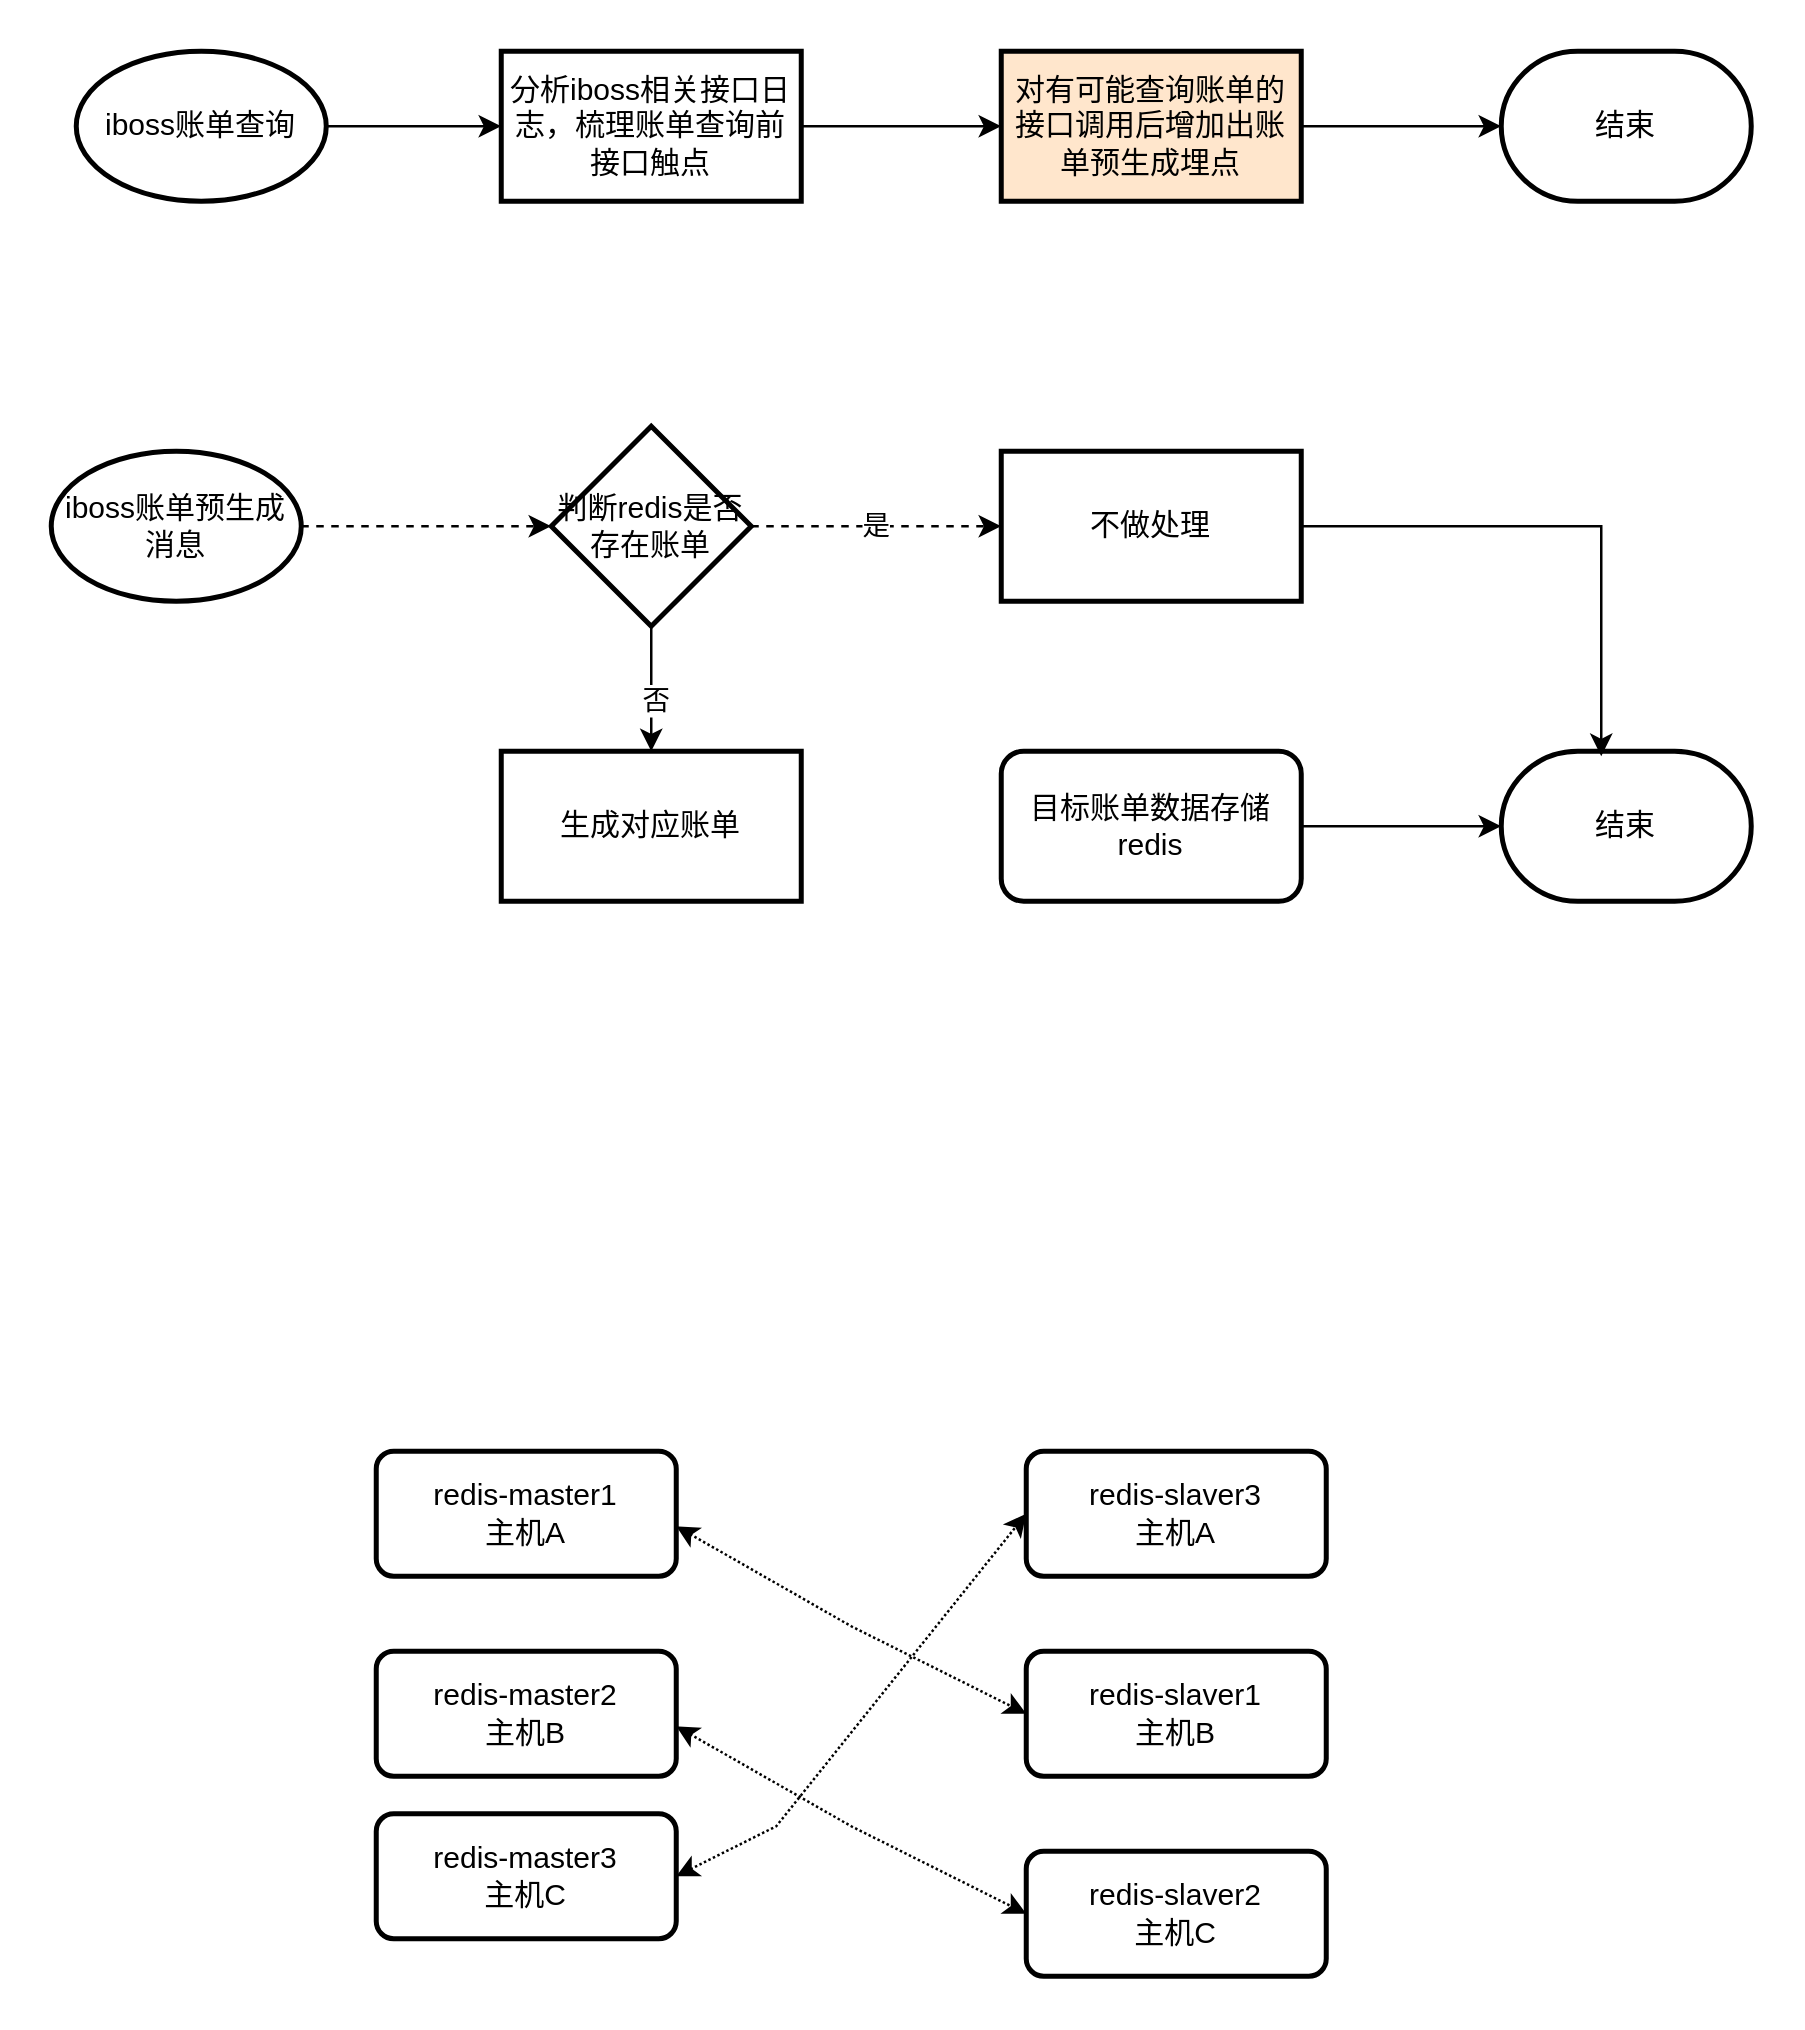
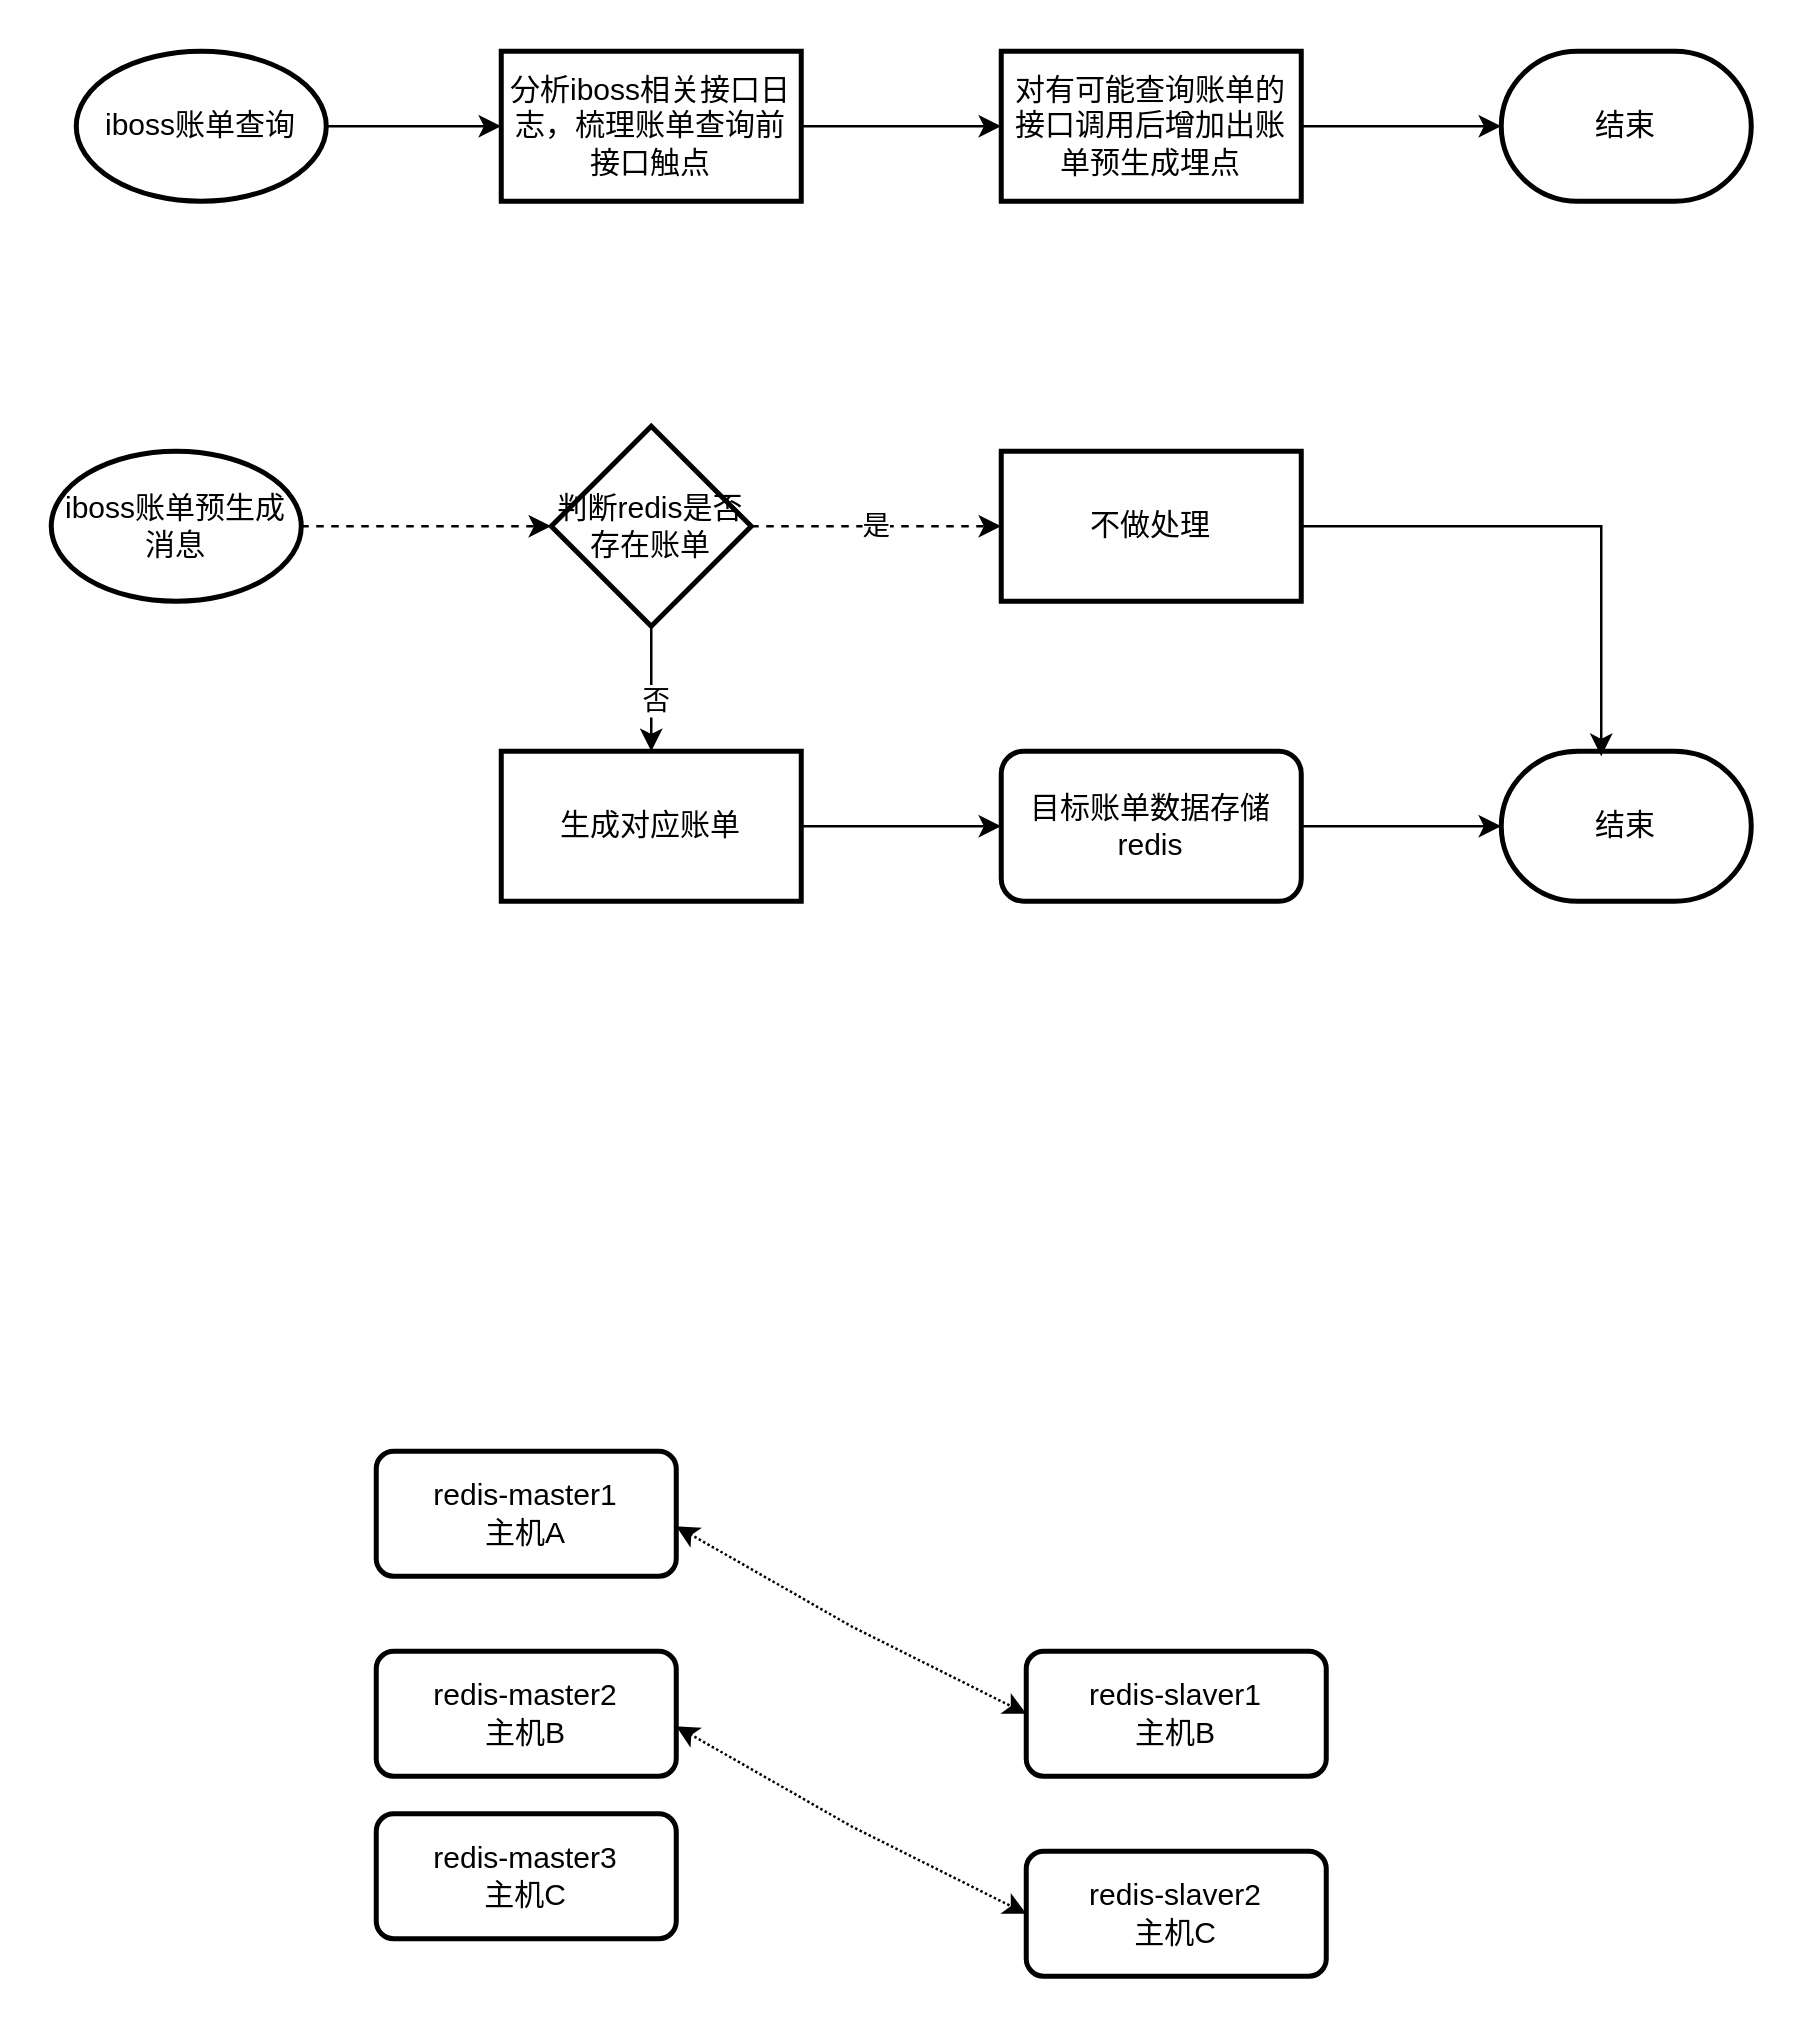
node "对有可能查询账单的接口调用后增加出账单预生成埋点": fillcolor #ffe6cc -> #ffffff
edge "生成对应账单" -> "目标账单数据存储redis": added
node "redis-slaver3 主机A": removed
edge "redis-slaver3 主机A" -- "redis-master3 主机C": removed
